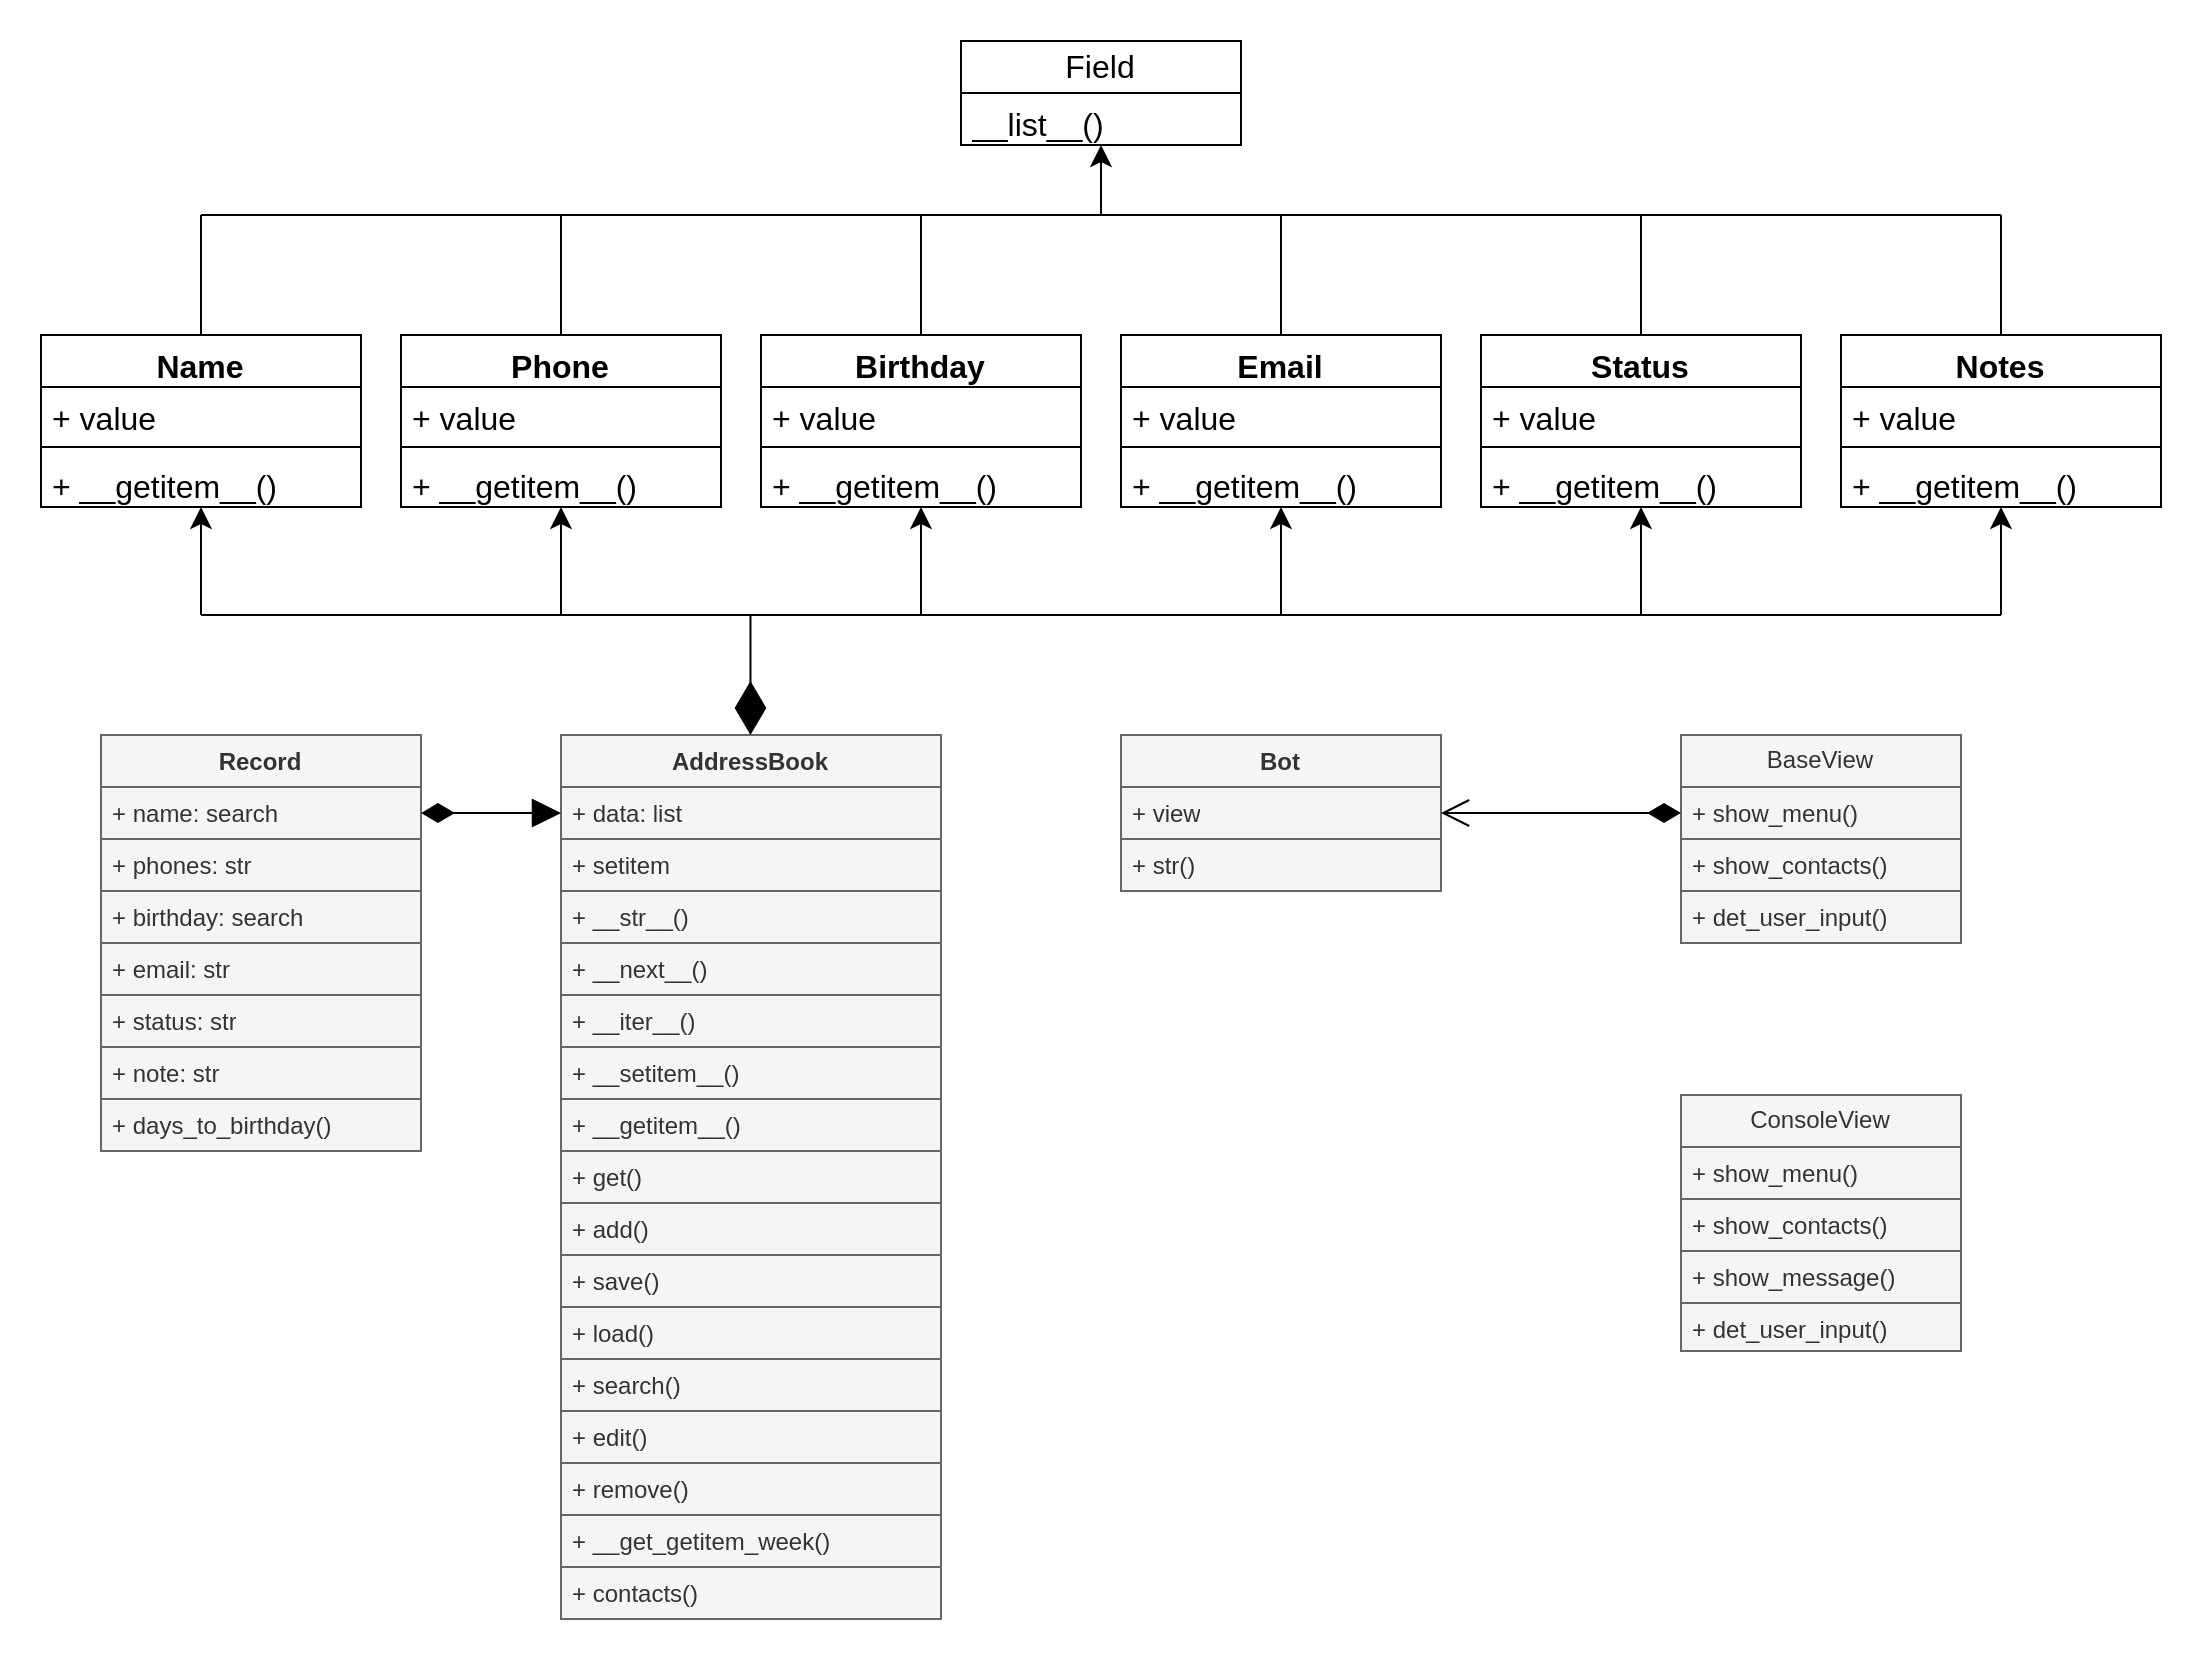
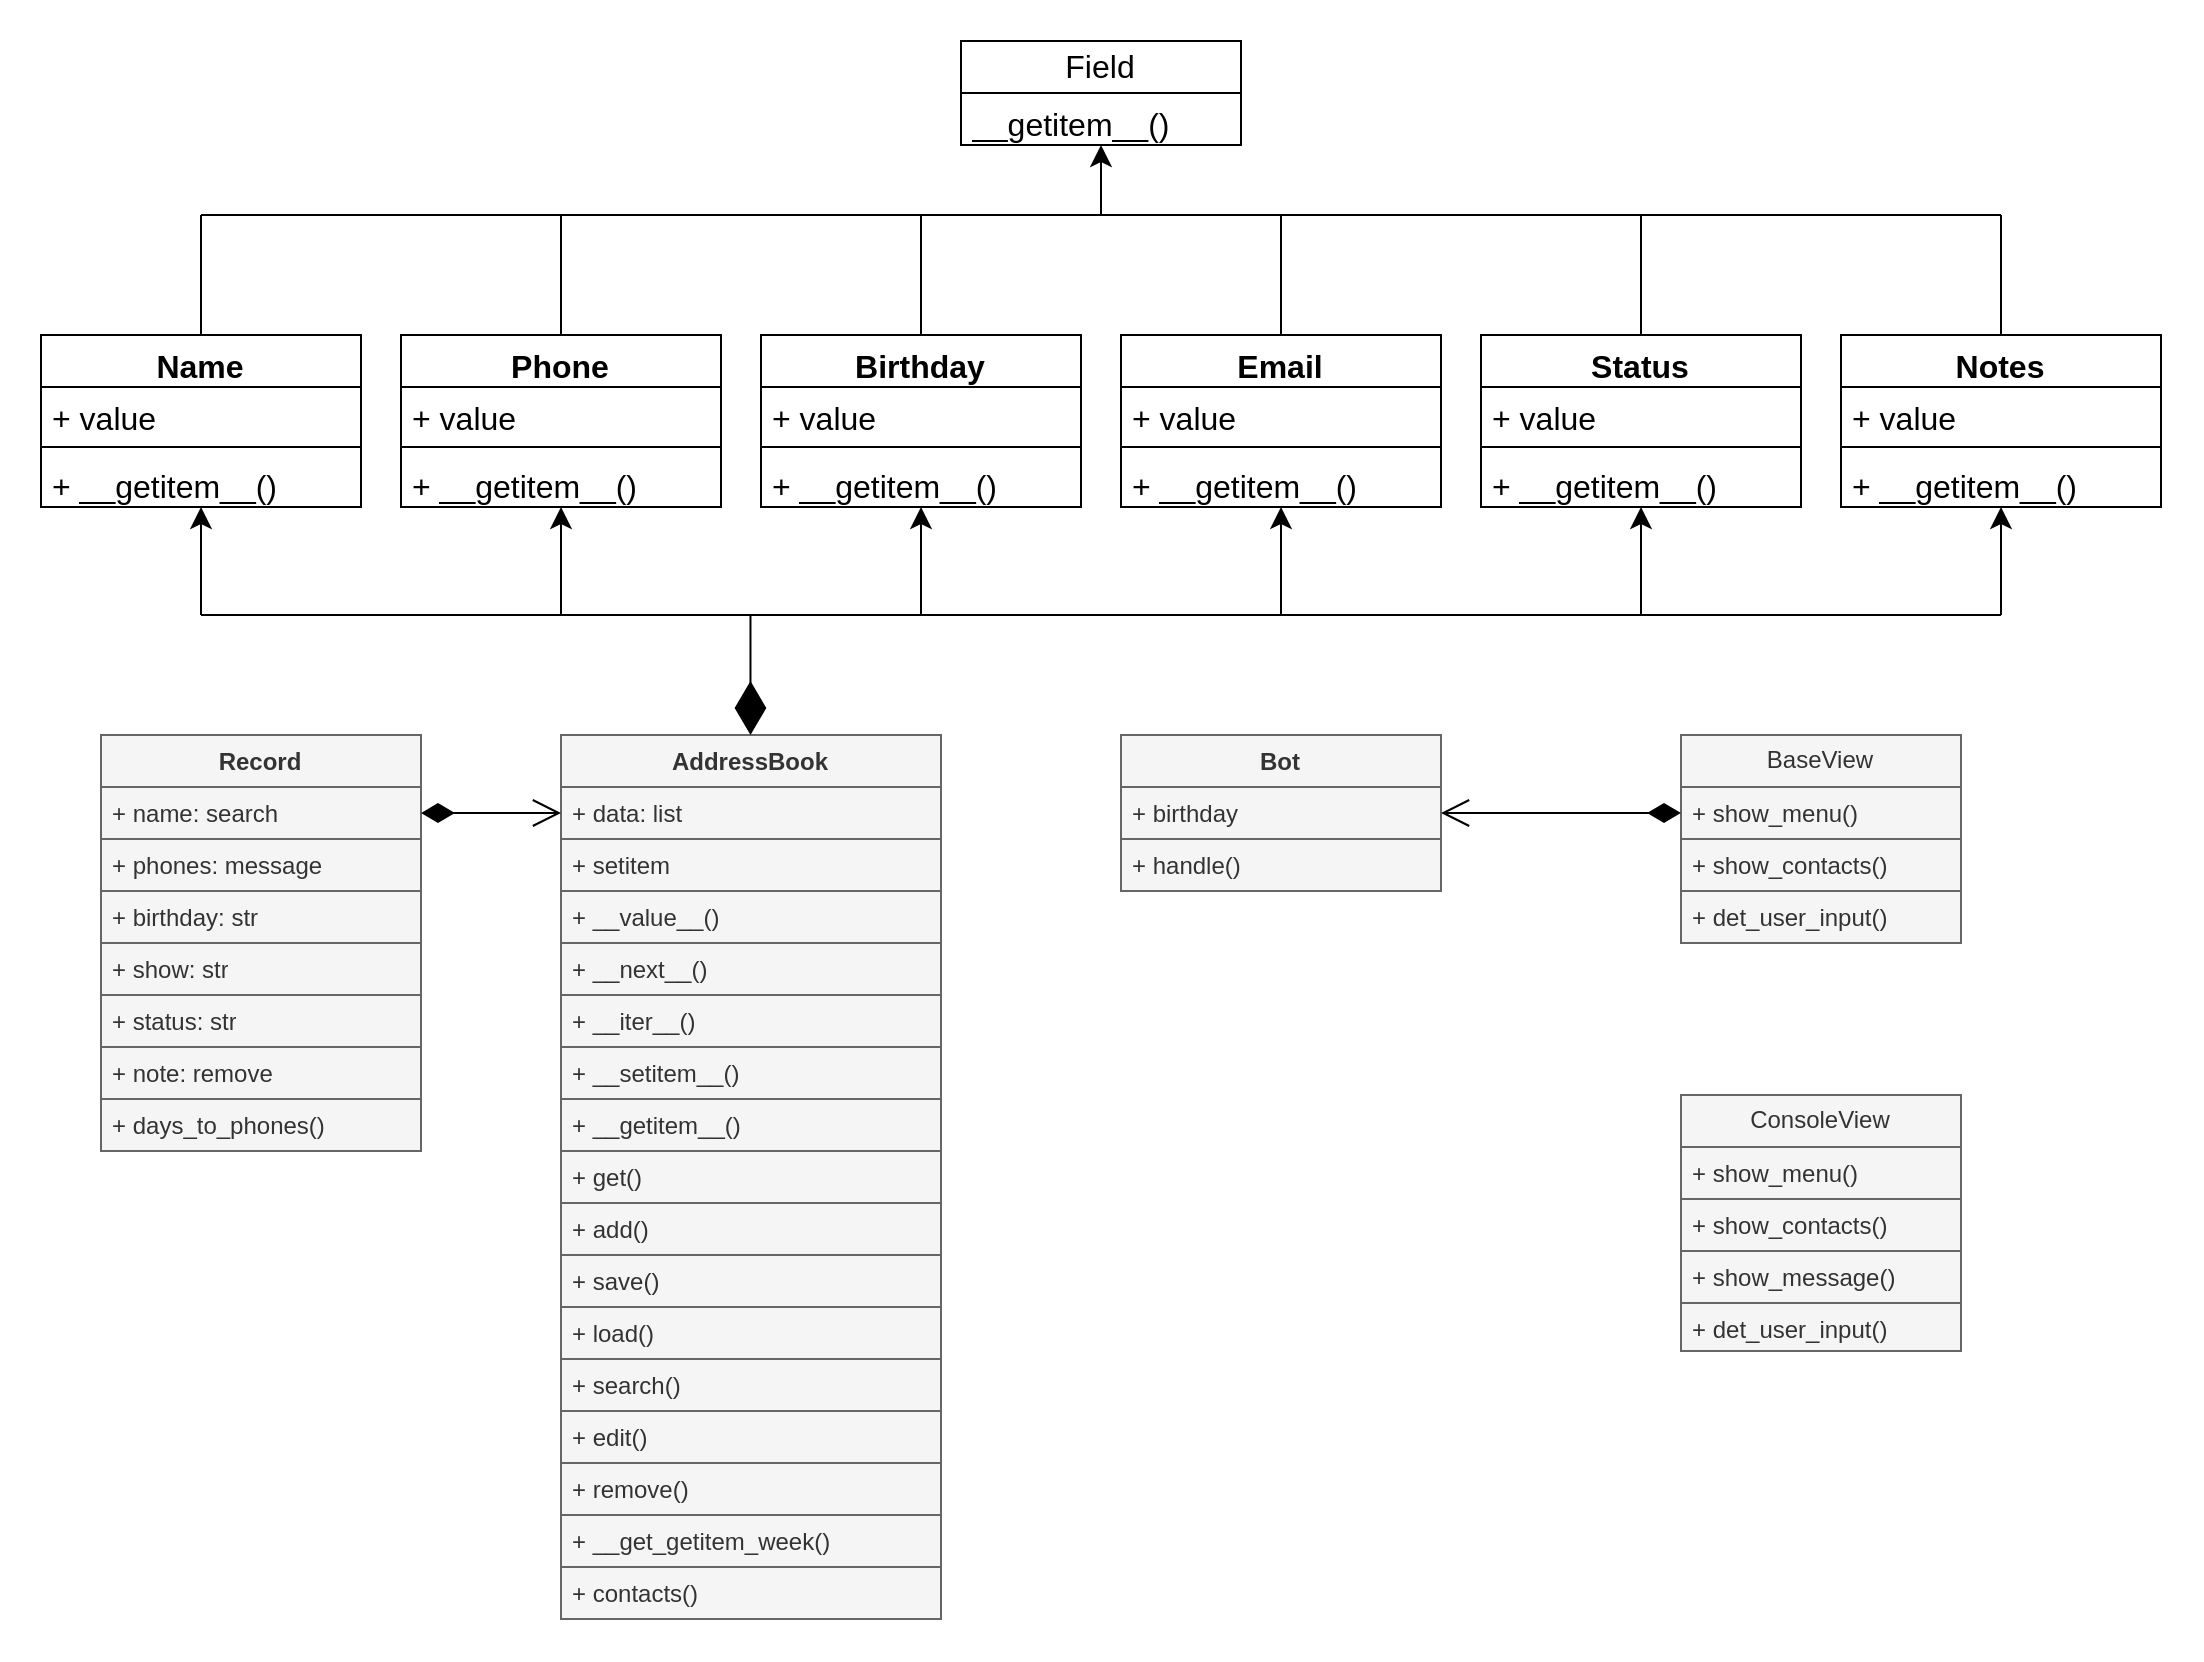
node "__list__()": label "__list__()" -> "__getitem__()"
edge "+ name: search" -- "+ data: list": arrowhead block -> open
node "+ view": label "+ view" -> "+ birthday"
node "+ phones: str": label "+ phones: str" -> "+ phones: message"
node "+ str()": label "+ str()" -> "+ handle()"
node "+ birthday: search": label "+ birthday: search" -> "+ birthday: str"
node "+ __str__()": label "+ __str__()" -> "+ __value__()"
node "+ email: str": label "+ email: str" -> "+ show: str"
node "+ note: str": label "+ note: str" -> "+ note: remove"
node "+ days_to_birthday()": label "+ days_to_birthday()" -> "+ days_to_phones()"
